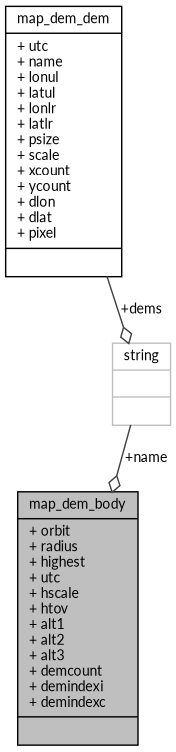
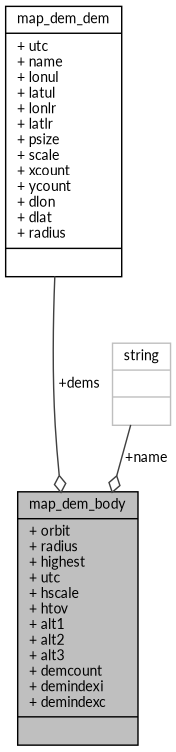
node "map_dem_dem": text "+ pixel" -> "+ radius"
edge "map_dem_dem" -> "string": now "map_dem_dem" -> "map_dem_body"
